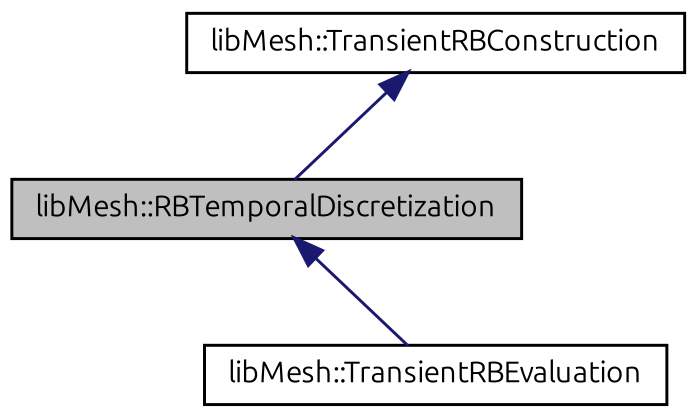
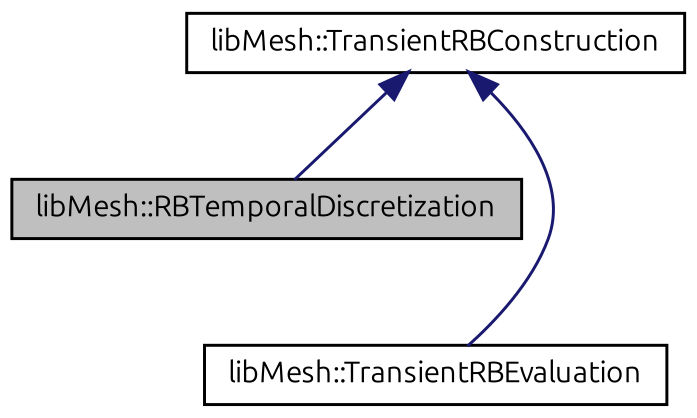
edge "libMesh::TransientRBEvaluation" -> "libMesh::RBTemporalDiscretization": now "libMesh::TransientRBEvaluation" -> "libMesh::TransientRBConstruction"
